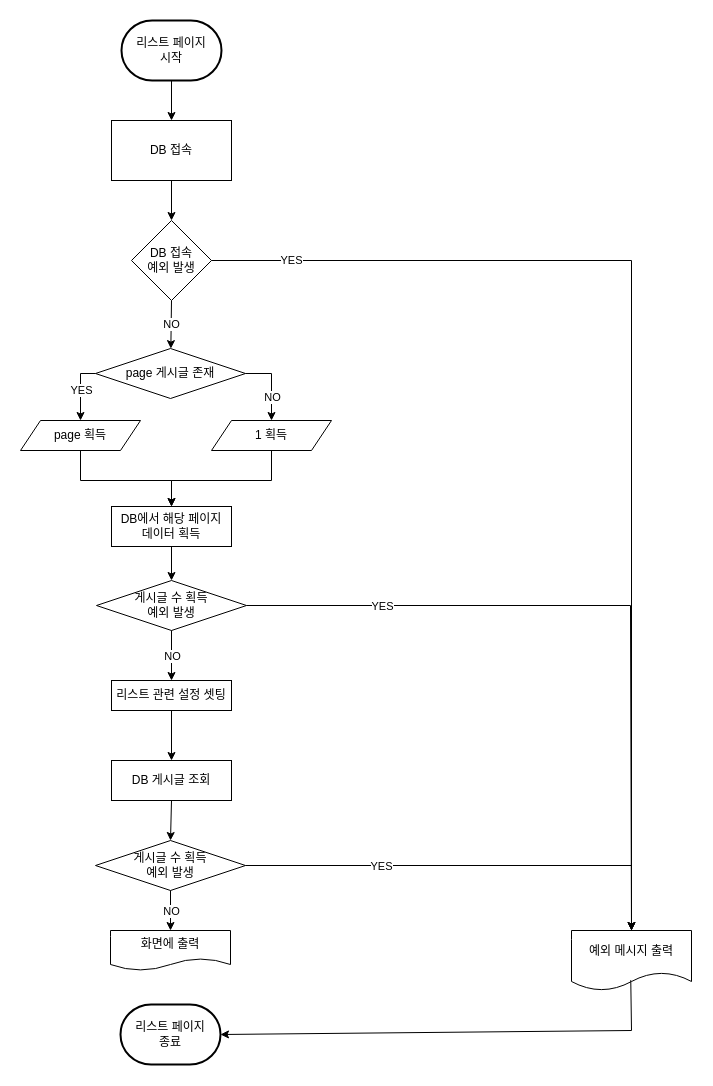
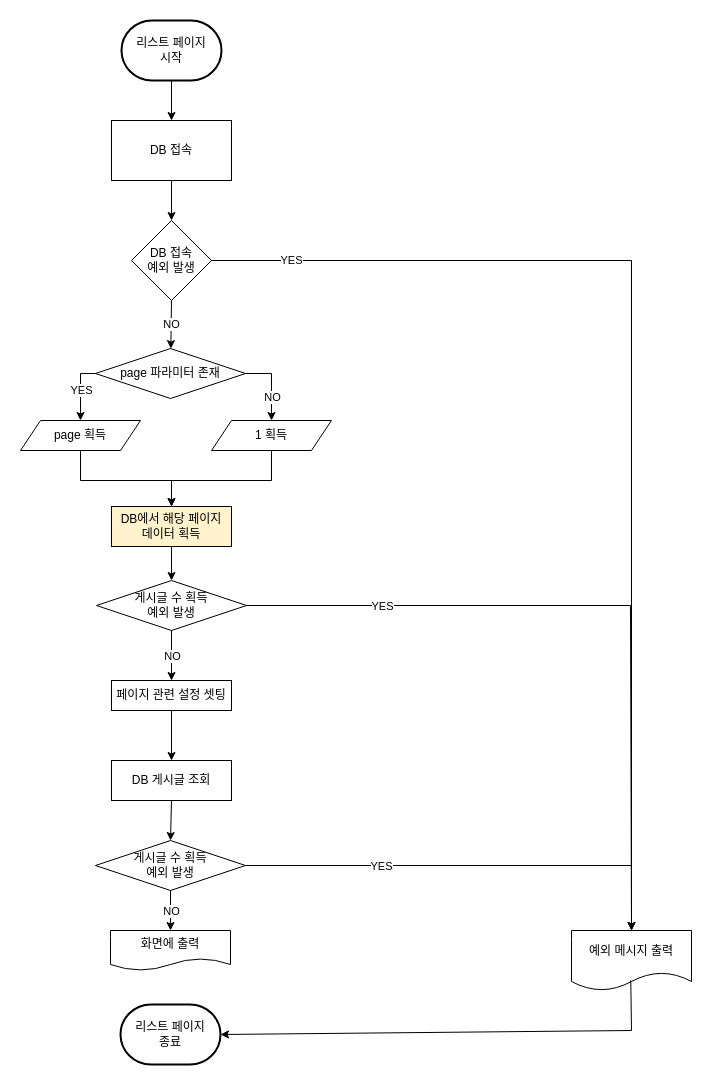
node "page 게시글 존재": label "page 게시글 존재" -> "page 파라미터 존재"
node "DB에서 해당 페이지 데이터 획득": fillcolor #ffffff -> #fff2cc
node "리스트 관련 설정 셋팅": label "리스트 관련 설정 셋팅" -> "페이지 관련 설정 셋팅"
